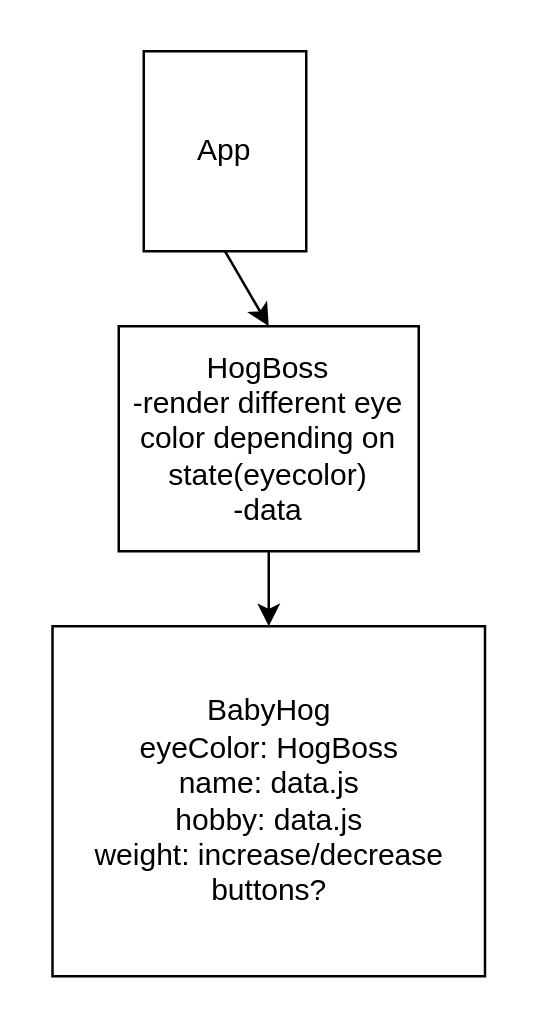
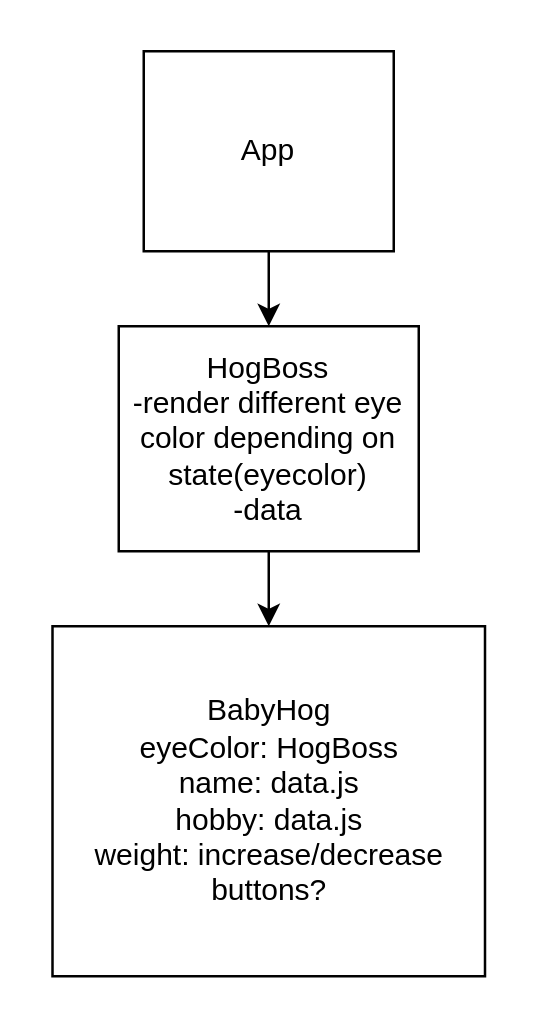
node "App": size 163x200 -> 250x200
